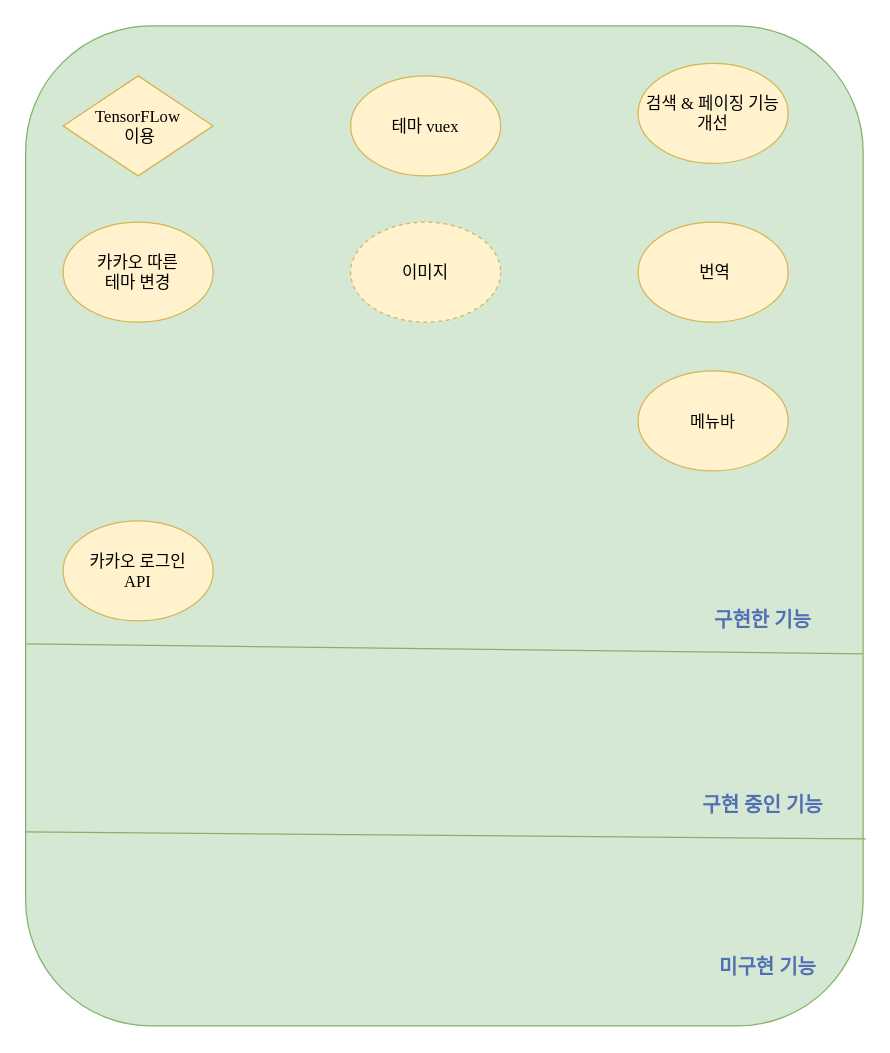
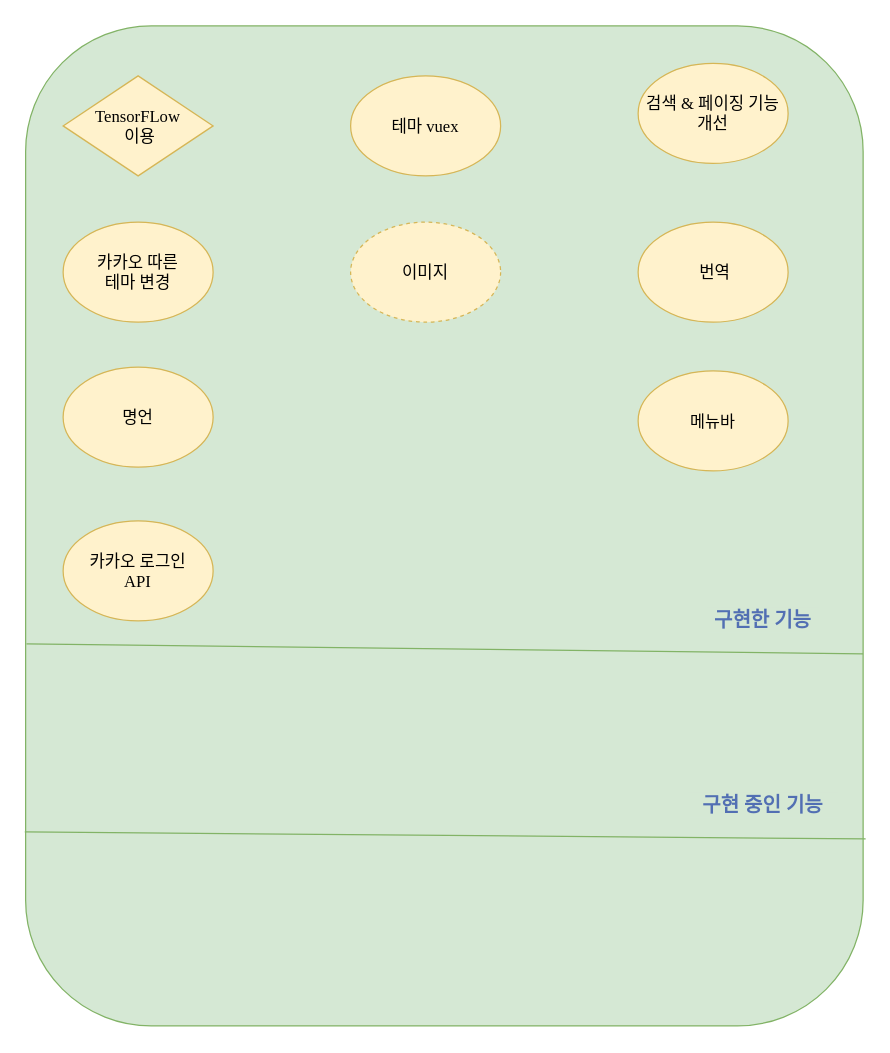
node "명언": added
node "미구현 기능": removed
